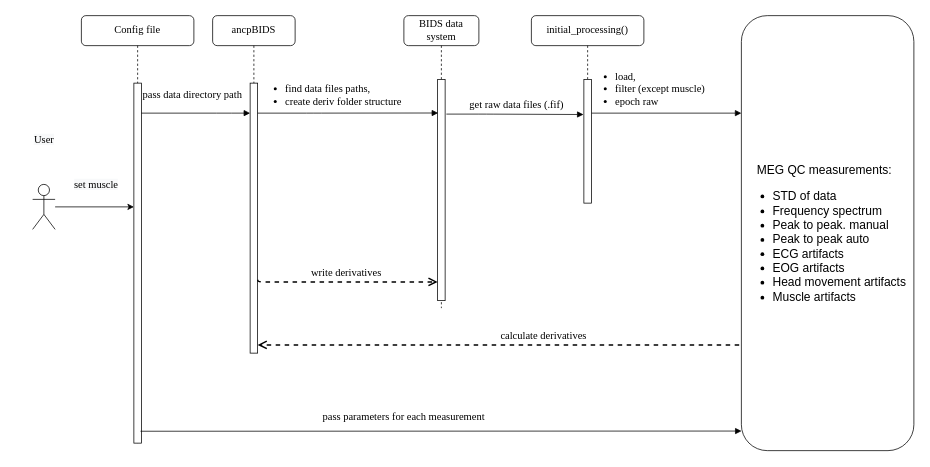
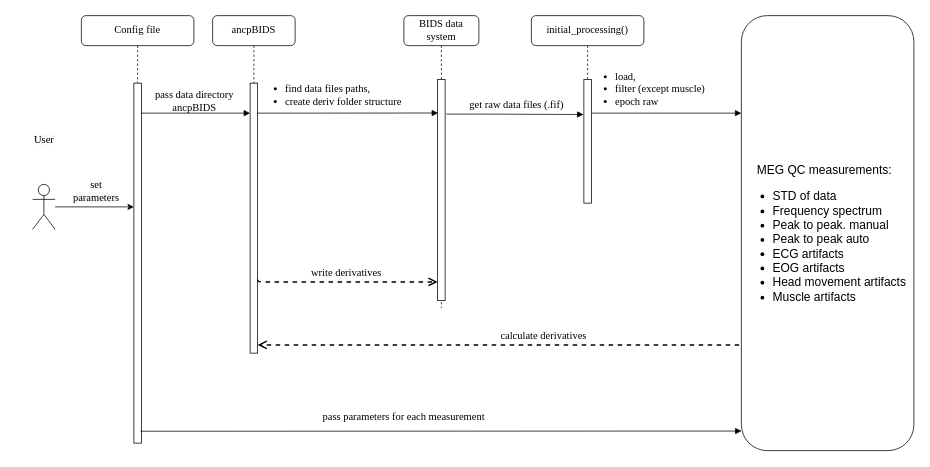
node "pass data directory path": label "pass data directory path" -> "pass data directory ancpBIDS"
node "set muscle": label "set muscle" -> "set parameters"
